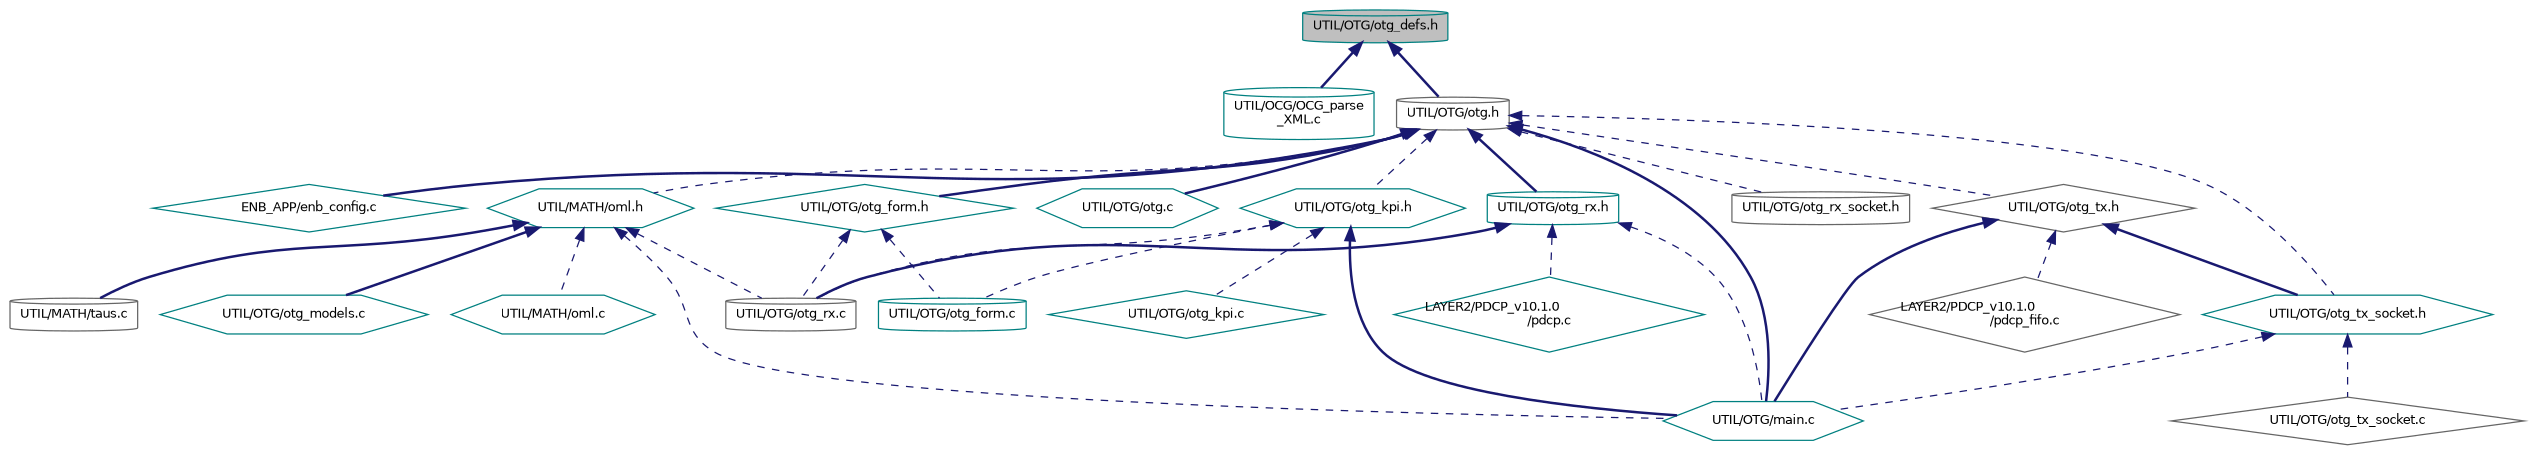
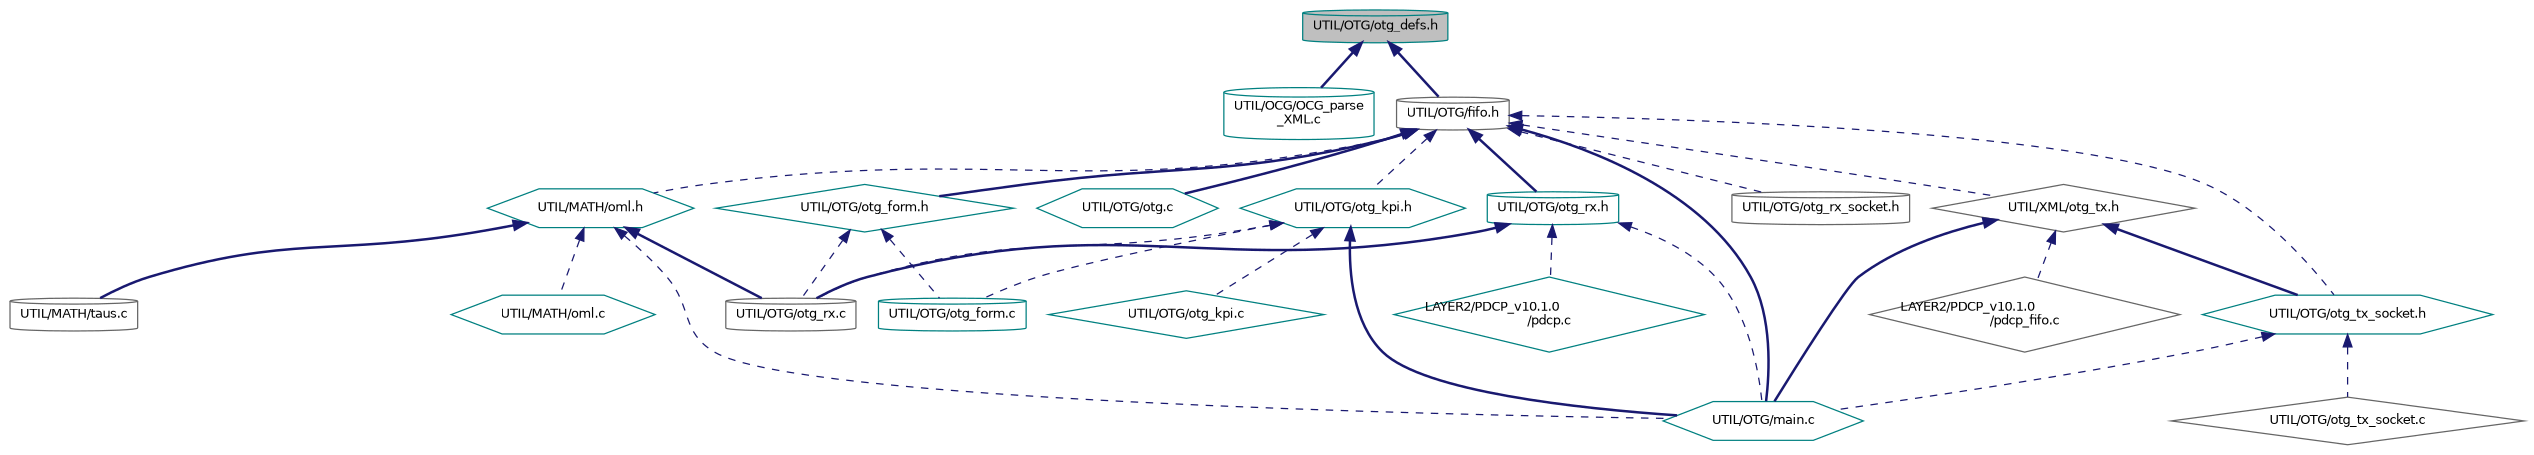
node "UTIL/OTG/otg.h": label "UTIL/OTG/otg.h" -> "UTIL/OTG/fifo.h"
node "ENB_APP/enb_config.c": removed
node "UTIL/OTG/otg_tx.h": label "UTIL/OTG/otg_tx.h" -> "UTIL/XML/otg_tx.h"
edge "UTIL/OTG/otg_rx.c" -> "UTIL/MATH/oml.h": style dashed -> bold
node "UTIL/OTG/otg_models.c": removed
